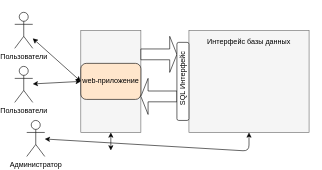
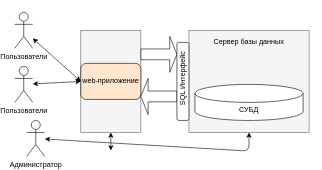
node "Интерфейс базы данных": label "Интерфейс базы данных" -> "Сервер базы данных"
node "СУБД": added
